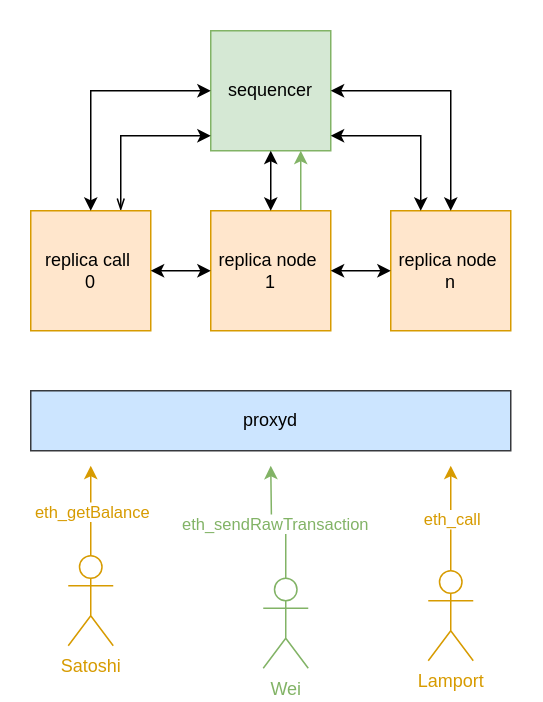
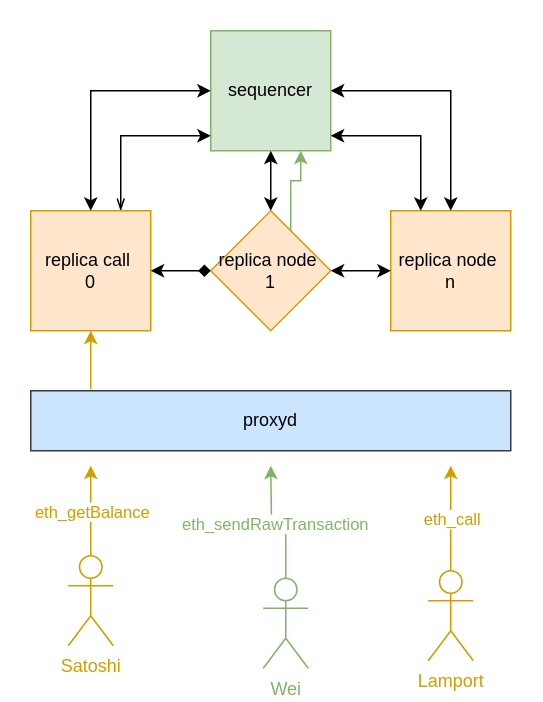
edge "replica call 0" -- "replica node 1": arrowhead classic -> diamond
node "replica node 1": shape rectangle -> diamond
edge "proxyd" -> "replica call 0": added
